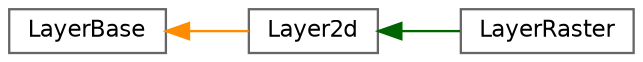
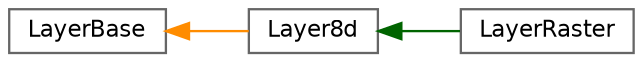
node "Layer2d": label "Layer2d" -> "Layer8d"
